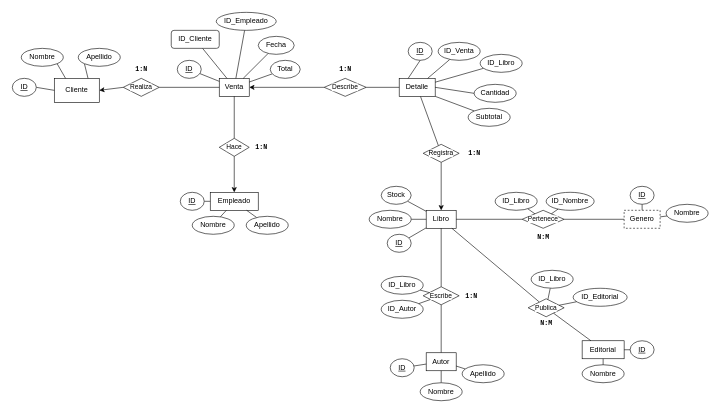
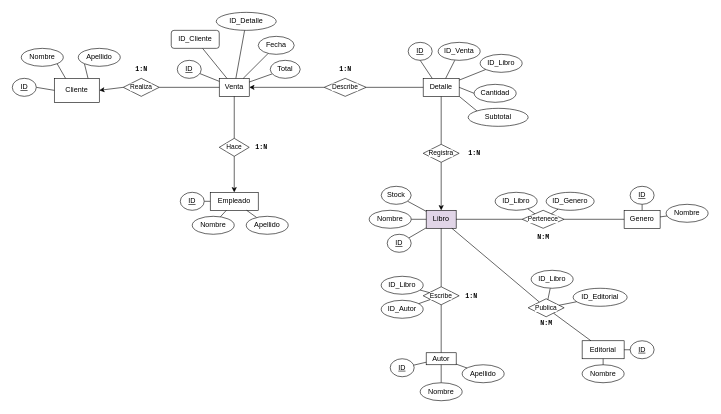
node "ID_Empleado": label "ID_Empleado" -> "ID_Detalle"
node "Detalle": moved (417, 87) -> (441, 87)
node "Subtotal": size 42x18 -> 60x18
node "ID_Nombre": label "ID_Nombre" -> "ID_Genero"
node "Libro": fillcolor #ffffff -> #e1d5e7
node "Genero": style dashed -> solid
node "Autor": size 30x18 -> 30x12
